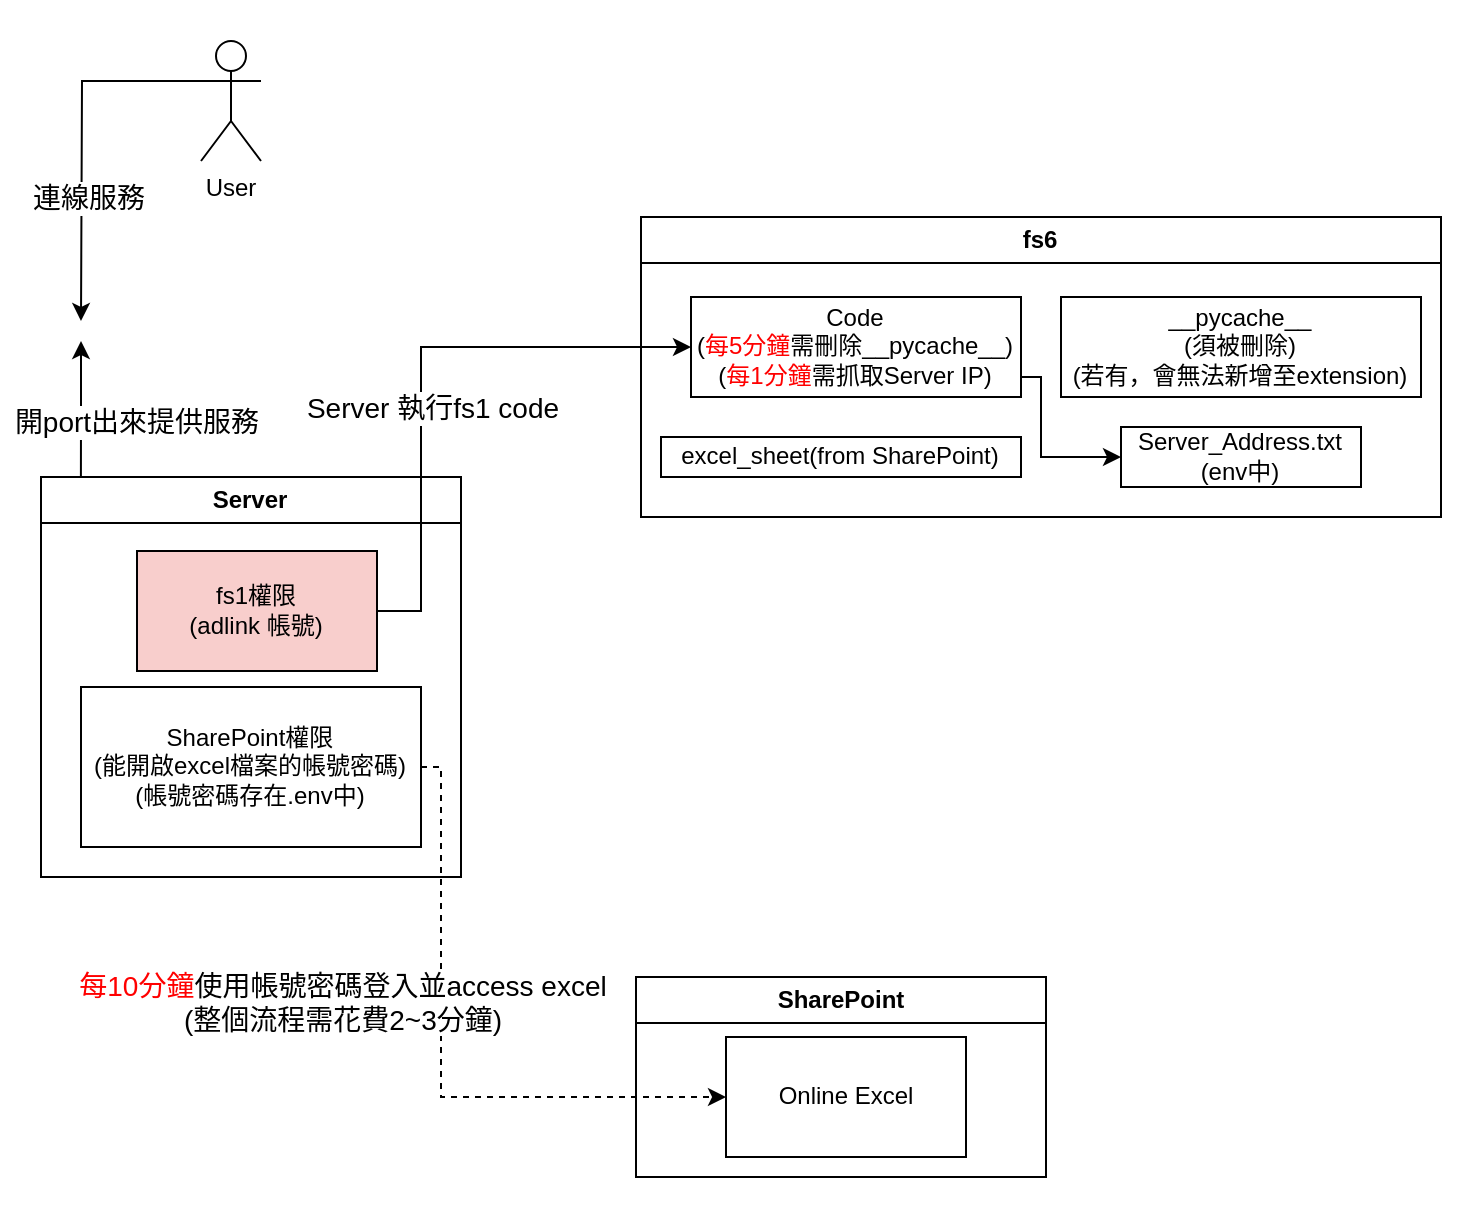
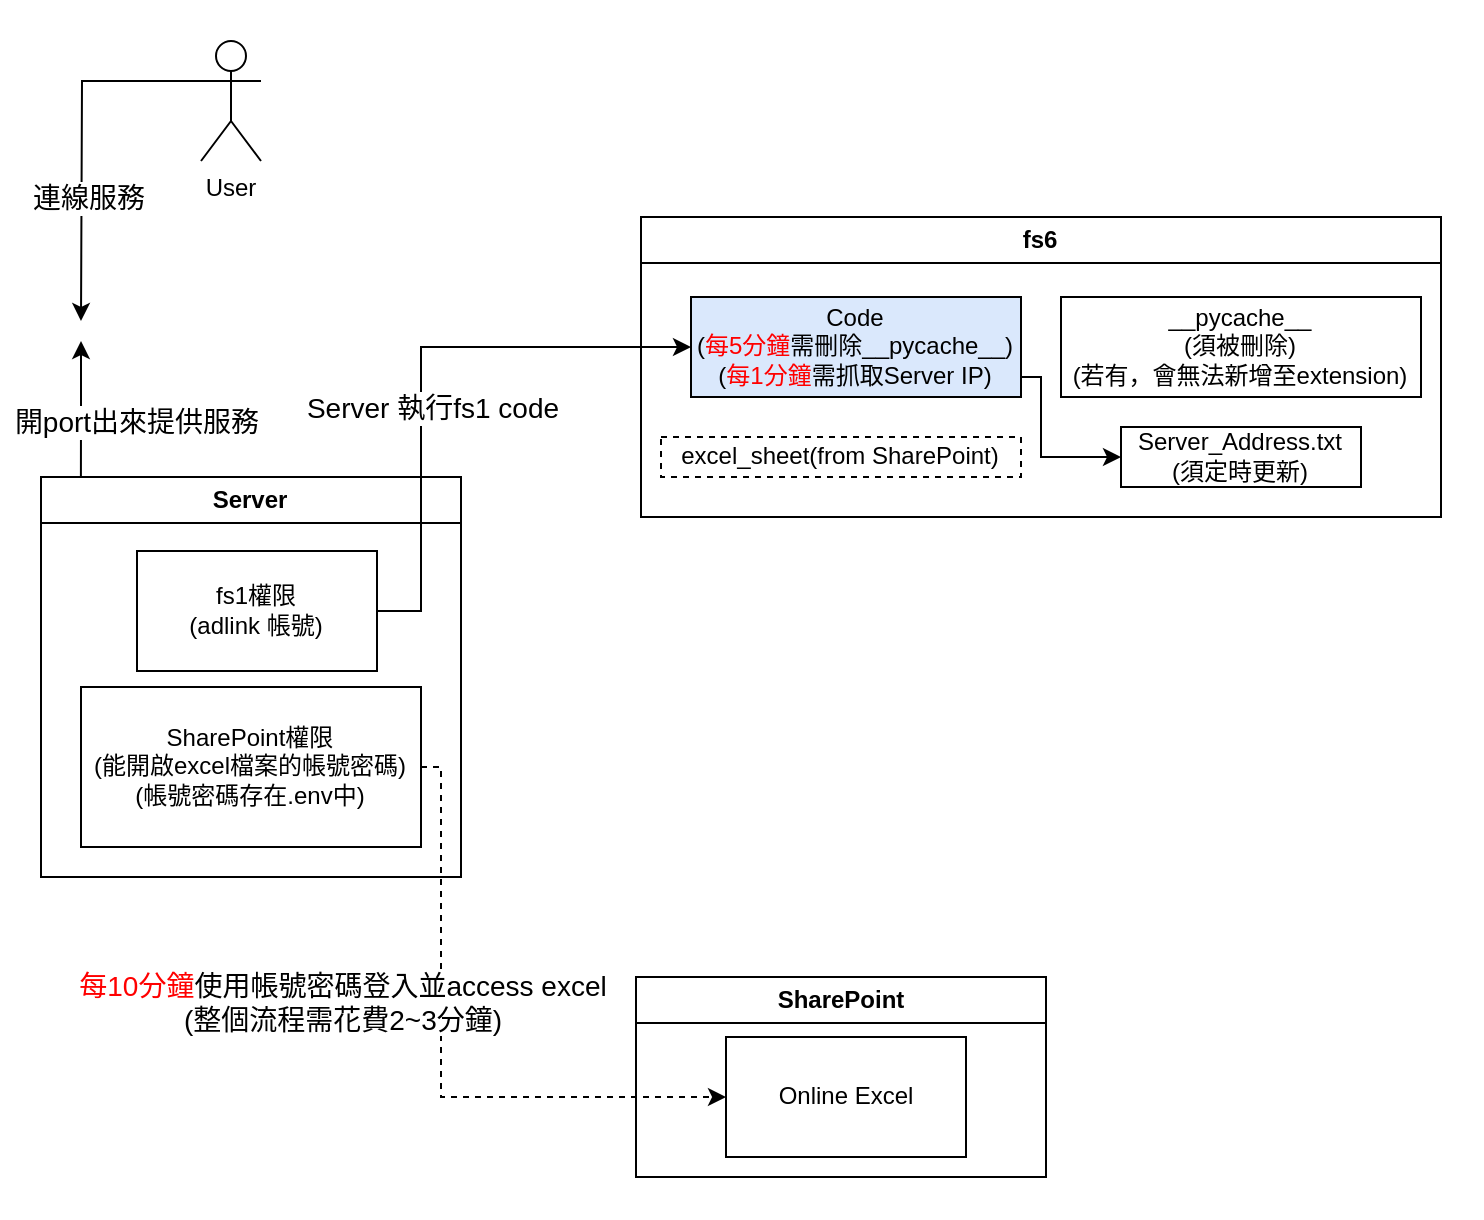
node "Code (每5分鐘需刪除__pycache__) (每1分鐘需抓取Server IP)": fillcolor #ffffff -> #dae8fc
node "excel_sheet(from SharePoint)": style solid -> dashed
node "Server_Address.txt (env中)": label "Server_Address.txt (env中)" -> "Server_Address.txt (須定時更新)"
node "fs1權限 (adlink 帳號)": fillcolor #f8cecc -> #ffffff
